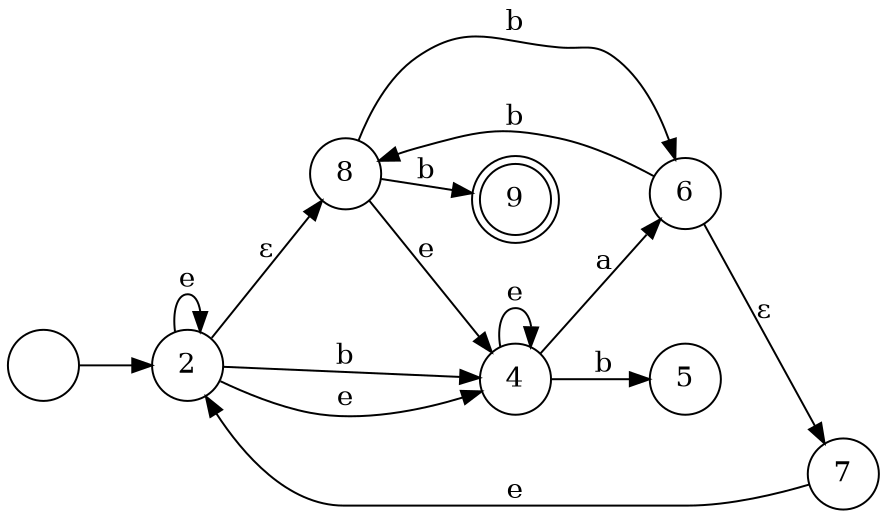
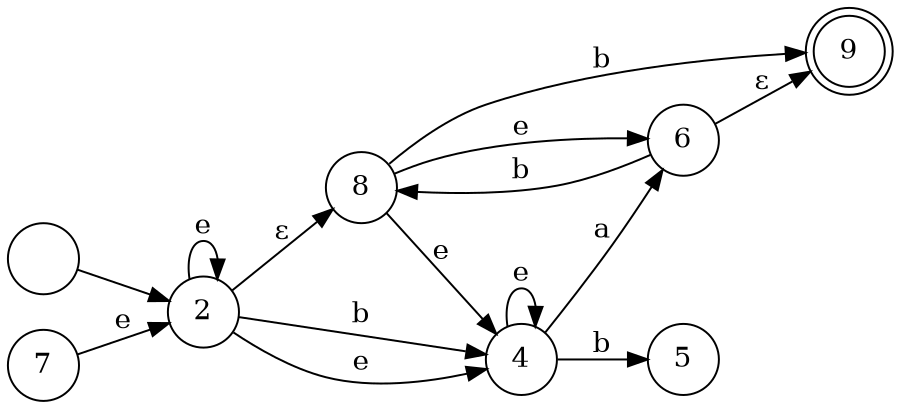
edge "8" -> "6": label "b" -> "e"
edge "6" -> "7": now "6" -> "9"
